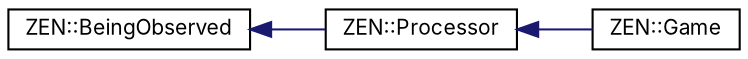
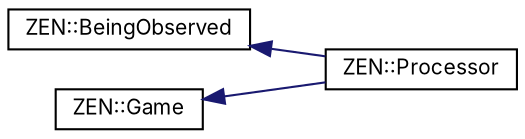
edge "ZEN::Game" -> "ZEN::Processor": reversed
